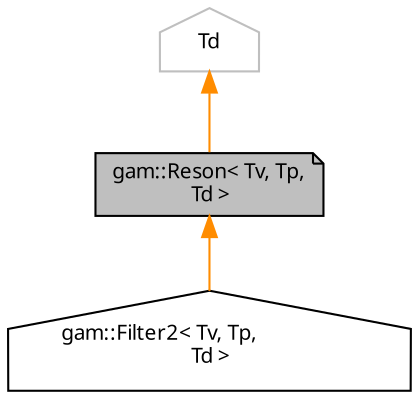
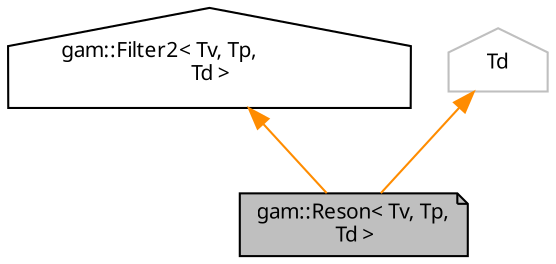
edge "gam::Filter2< Tv, Tp, Td >" -> "gam::Reson< Tv, Tp, Td >": reversed
